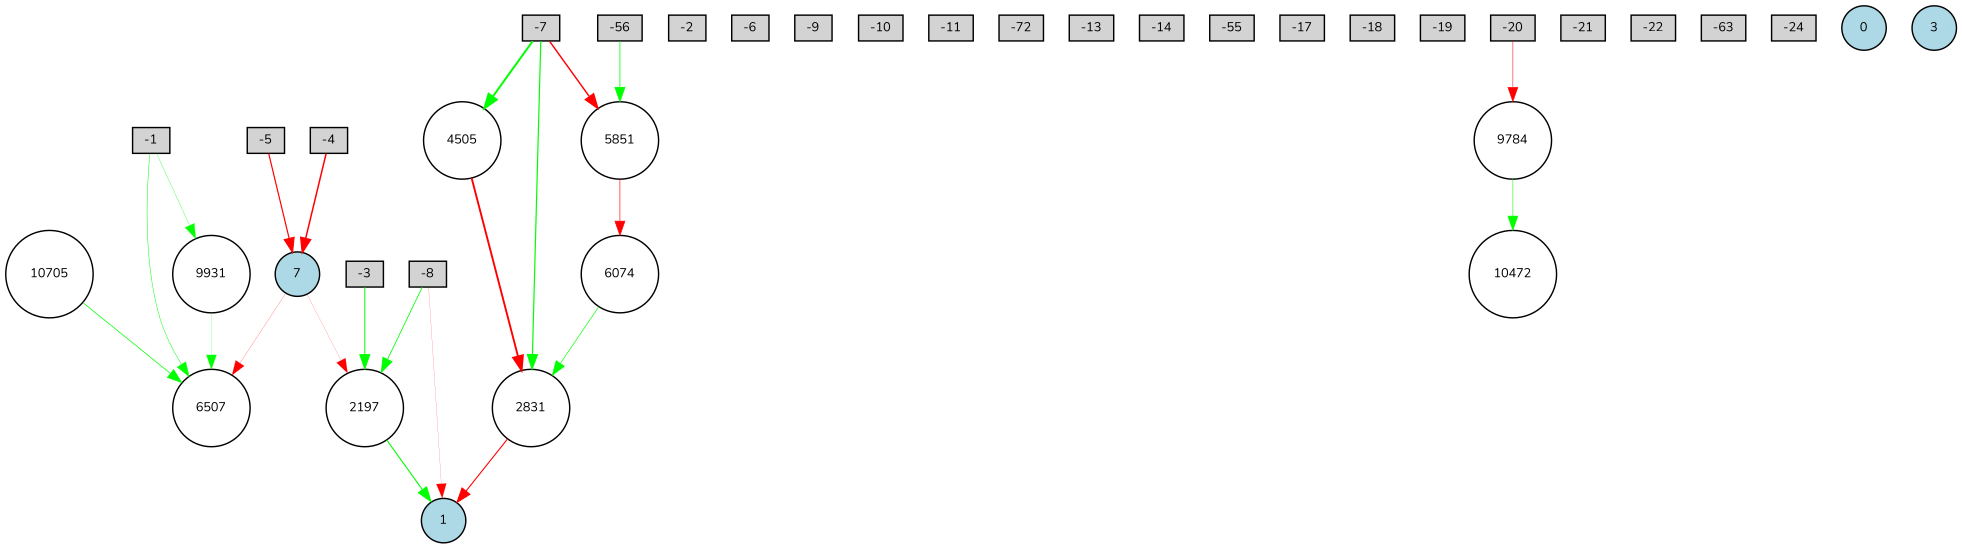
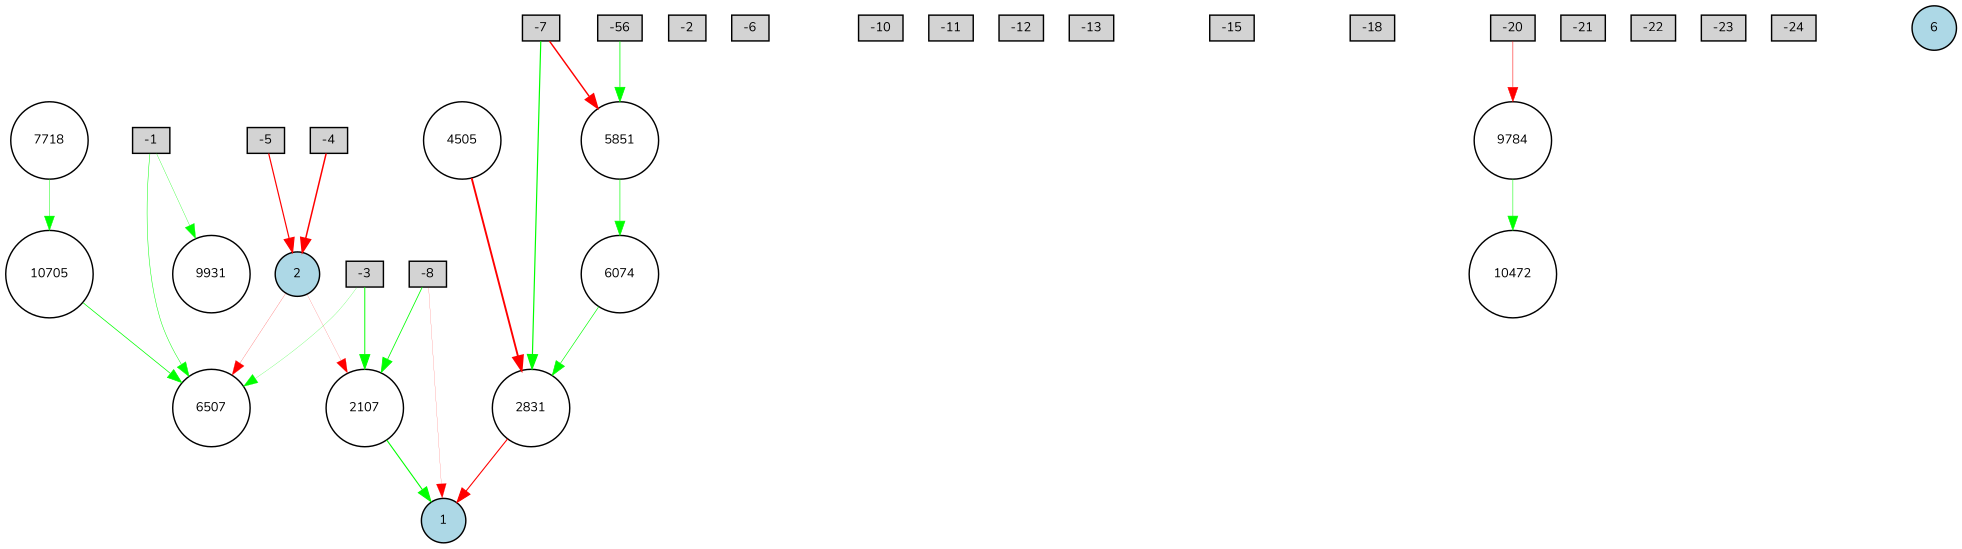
node "-9": removed
node "-72": label "-72" -> "-12"
node "-14": removed
node "-55": label "-55" -> "-15"
node "-17": removed
node "-19": removed
node "-63": label "-63" -> "-23"
node "0": removed
node "3": label "3" -> "6"
edge "-7" -> "4505": removed
node "7718": added
edge "5851" -> "6074": color red -> green
node "7": label "7" -> "2"
edge "9931" -> "6507": now "-3" -> "6507"
node "2197": label "2197" -> "2107"
